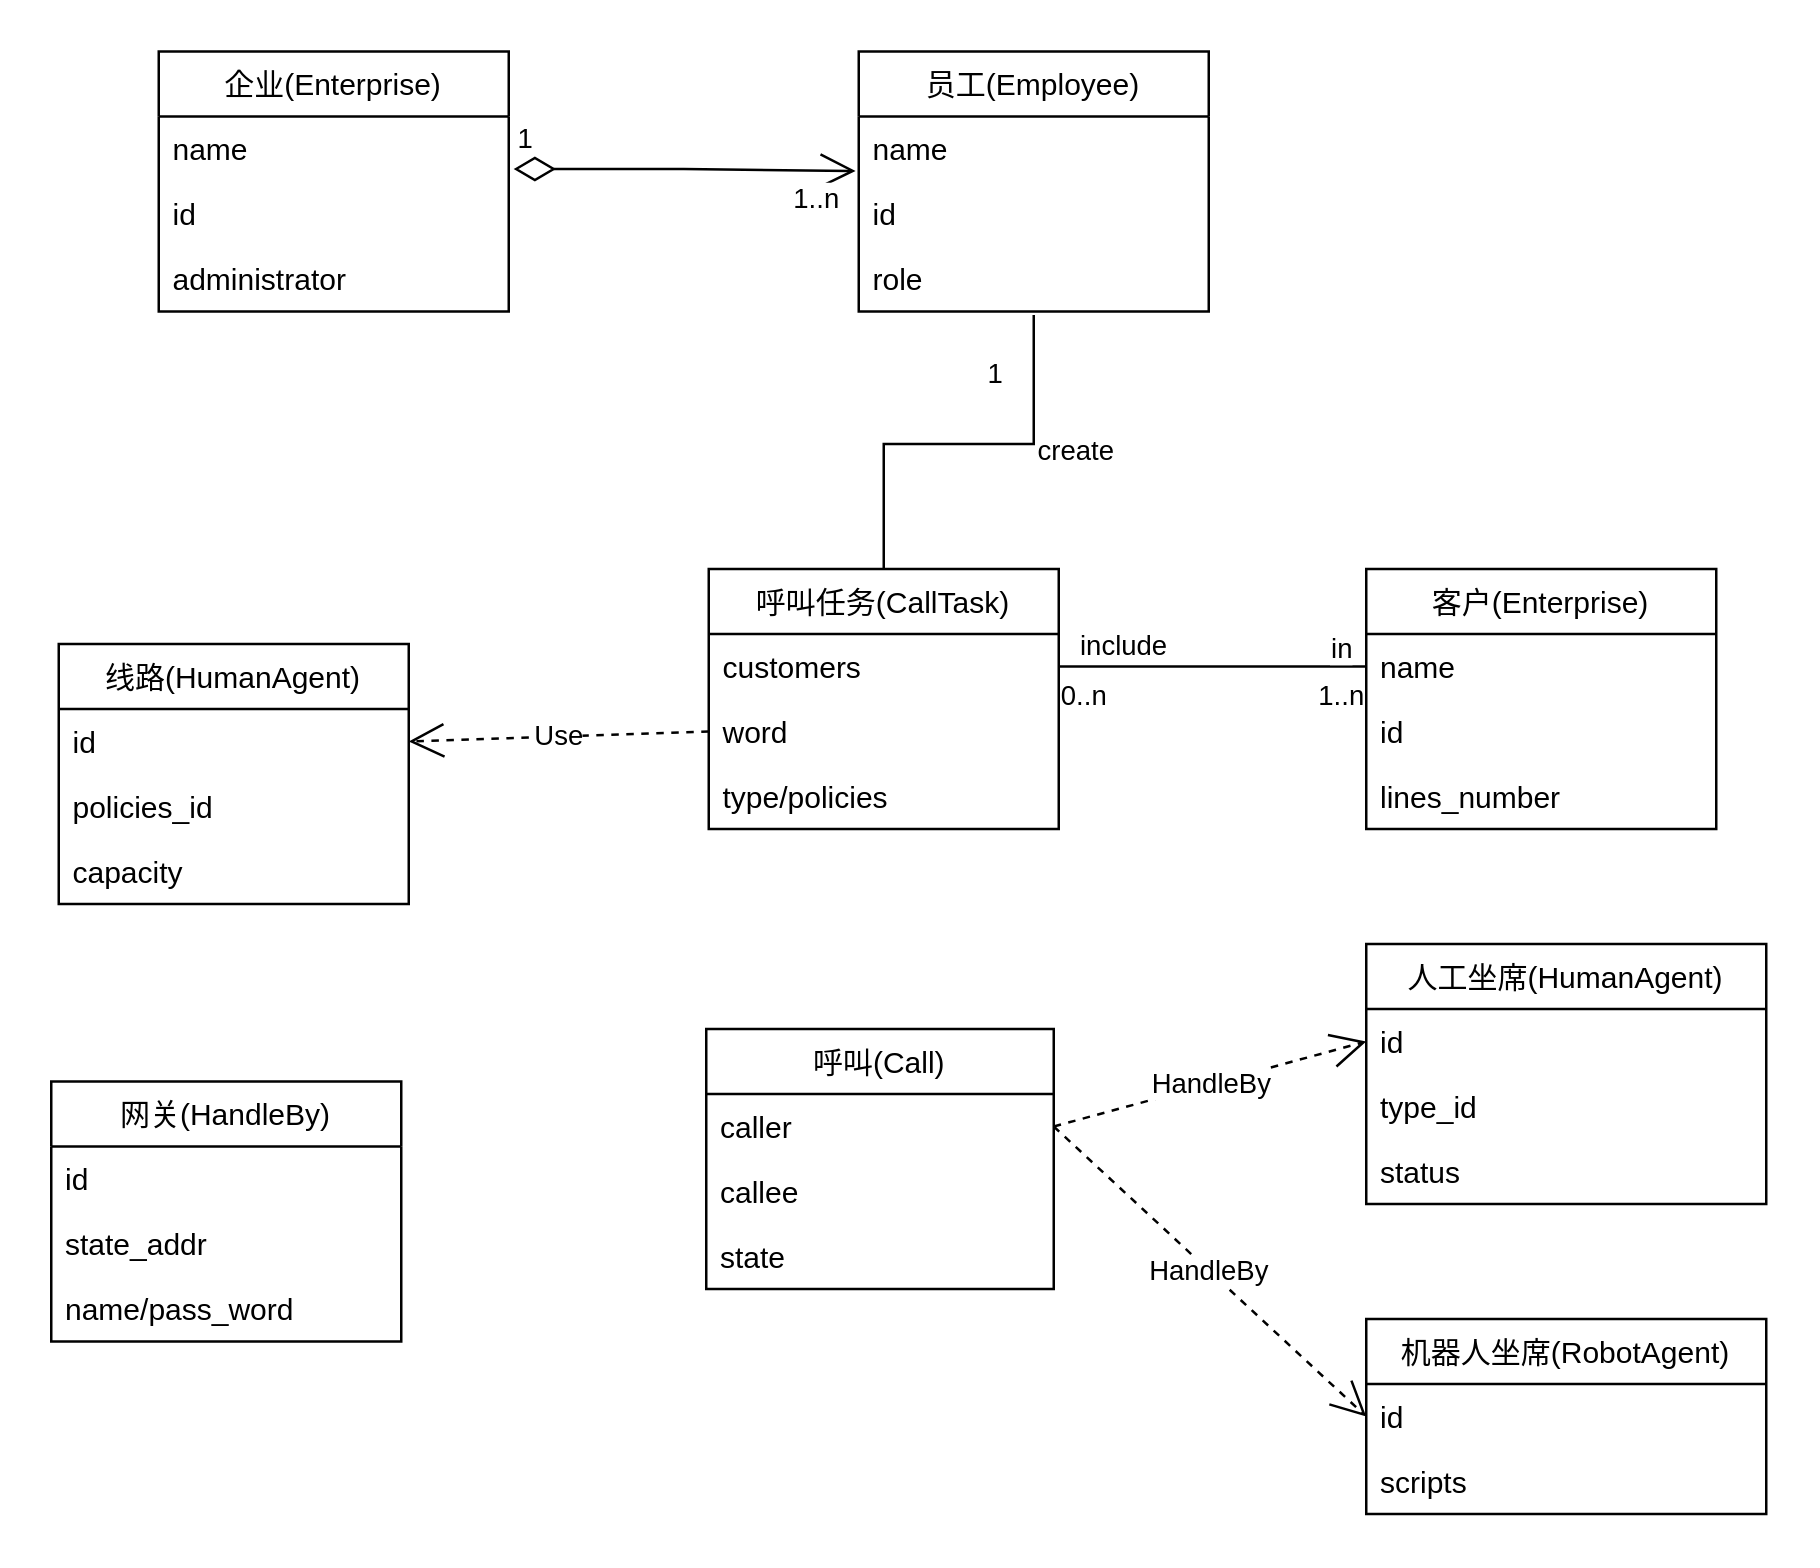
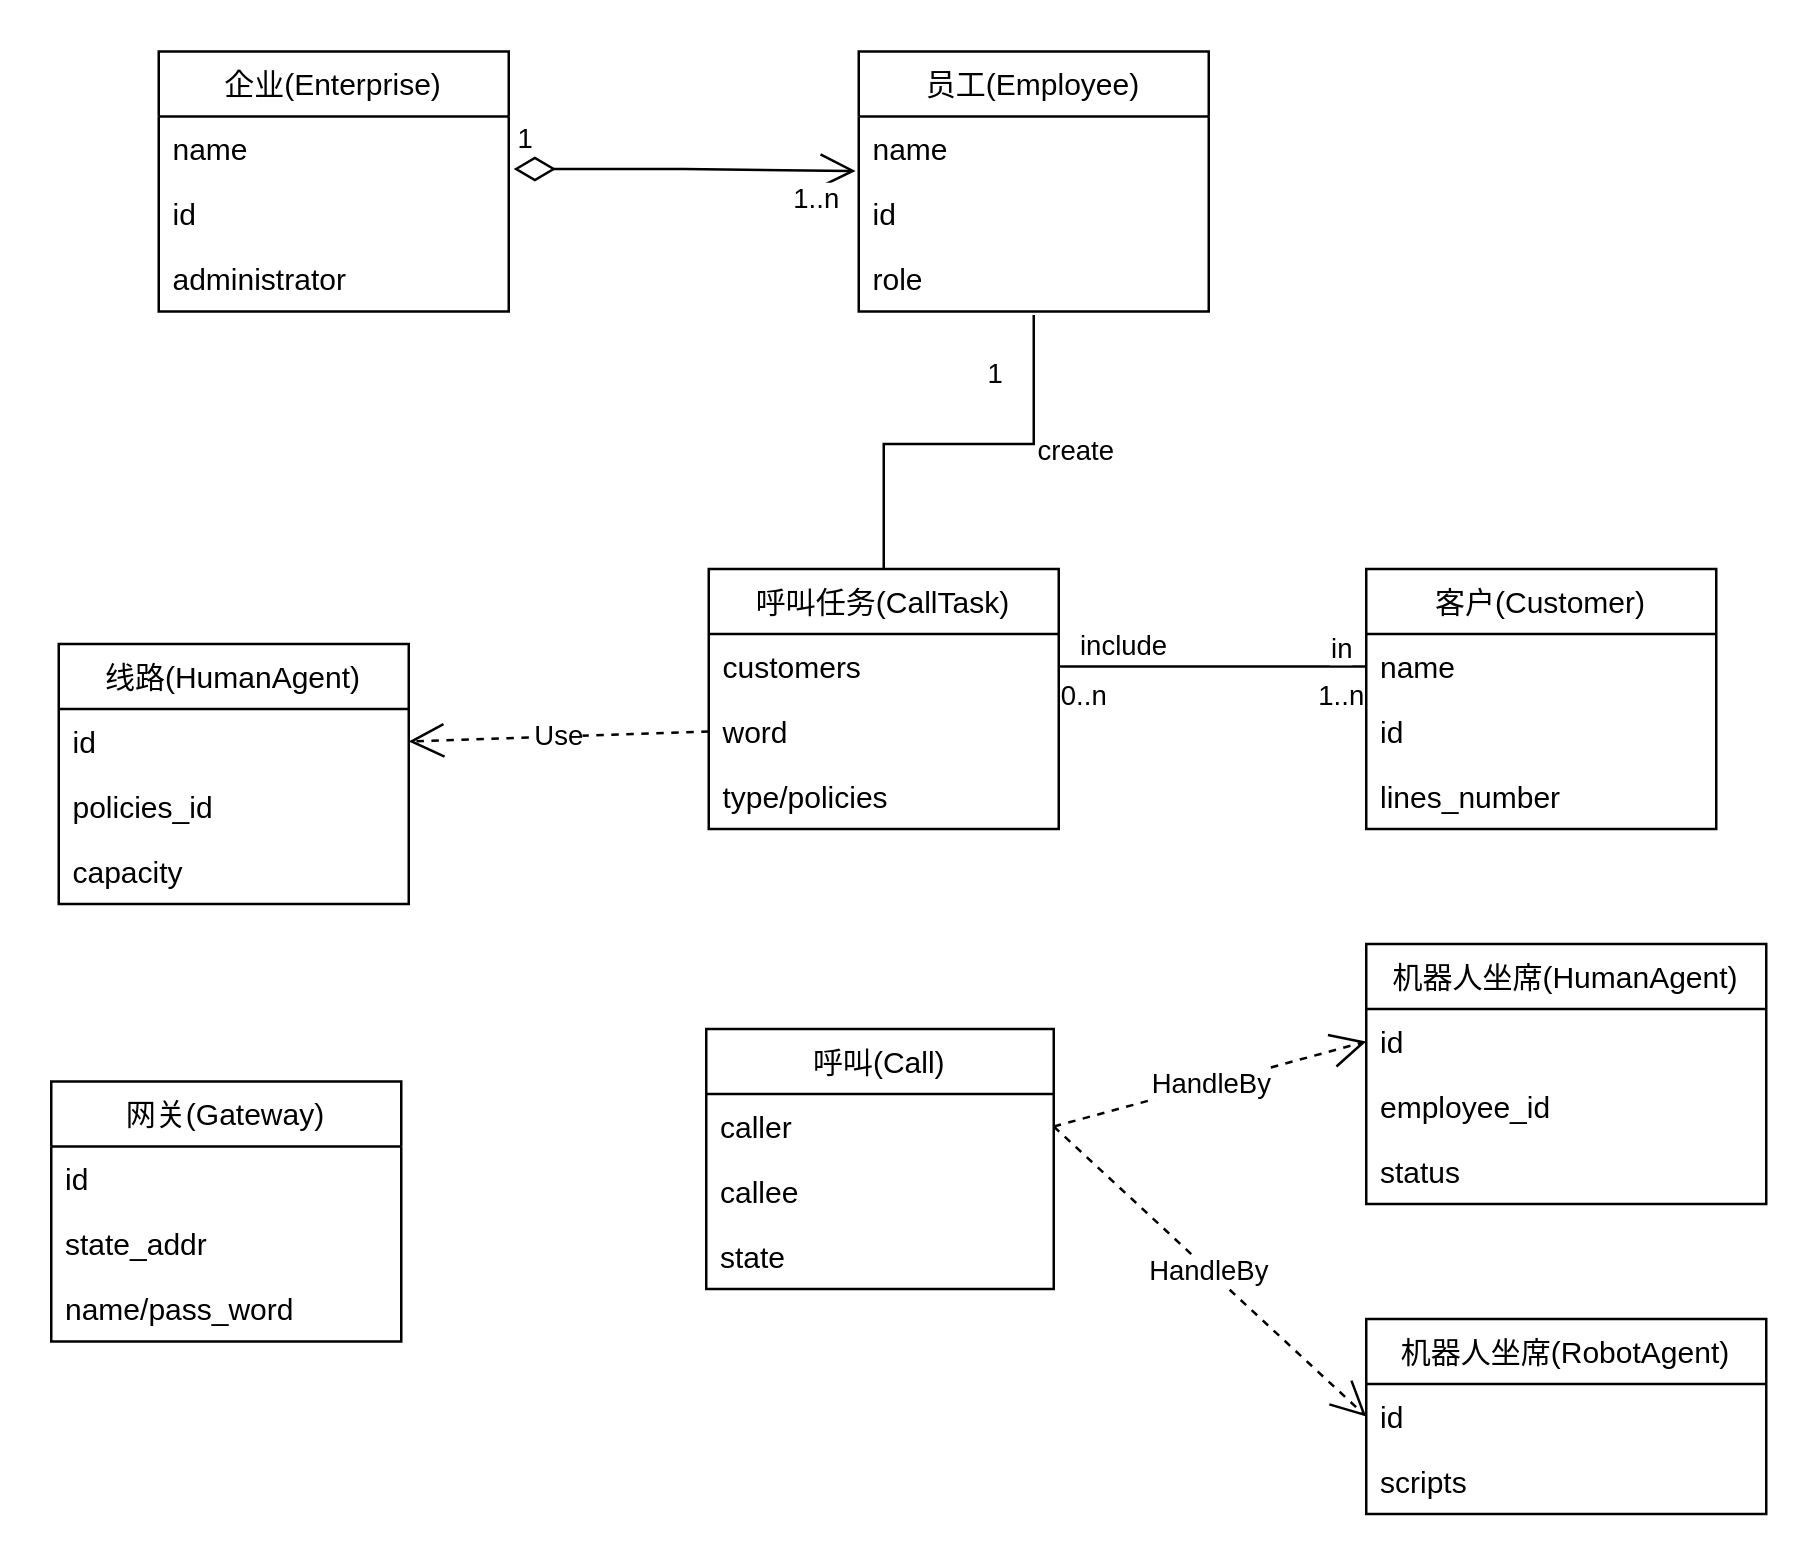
node "客户(Enterprise)": label "客户(Enterprise)" -> "客户(Customer)"
node "人工坐席(HumanAgent)": label "人工坐席(HumanAgent)" -> "机器人坐席(HumanAgent)"
node "type_id": label "type_id" -> "employee_id"
node "网关(HandleBy)": label "网关(HandleBy)" -> "网关(Gateway)"
